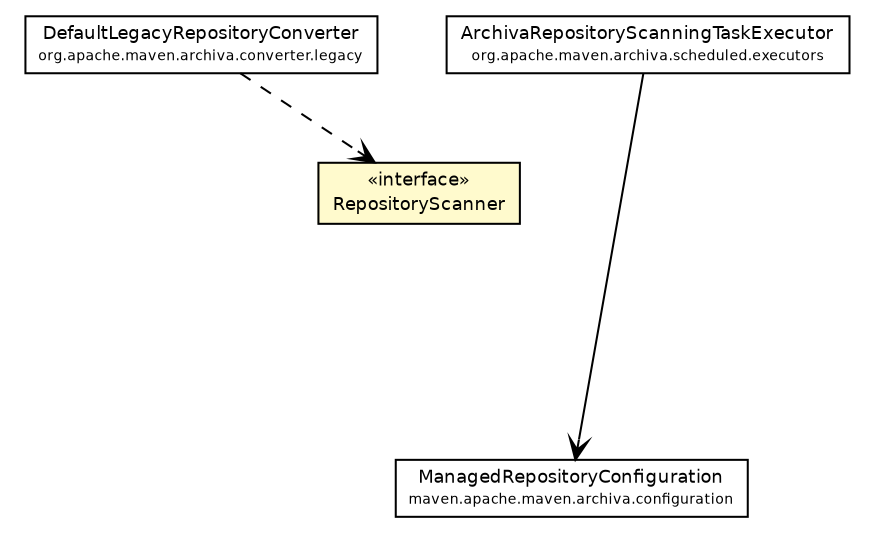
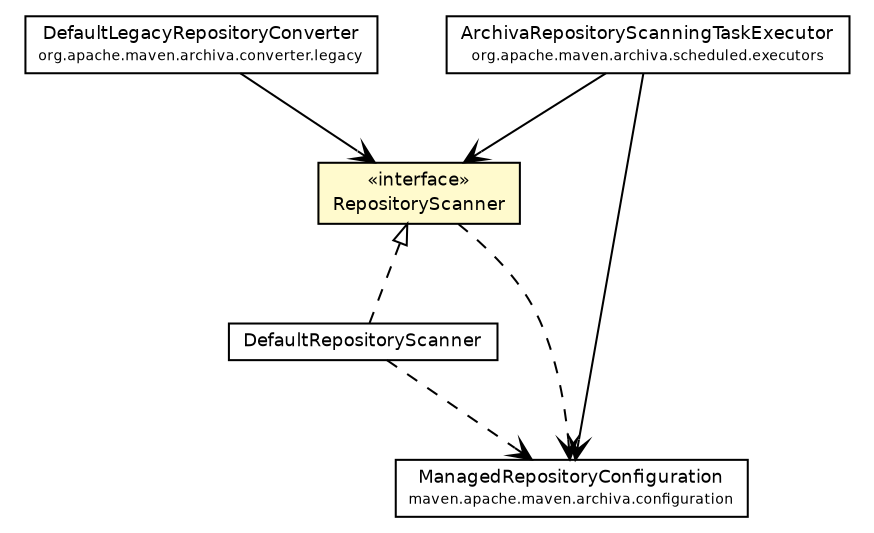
edge "DefaultLegacyRepositoryConverter" -> "RepositoryScanner": style dashed -> solid
edge "ArchivaRepositoryScanningTaskExecutor" -> "RepositoryScanner": added
edge "RepositoryScanner" -> "ManagedRepositoryConfiguration": added
node "DefaultRepositoryScanner": added
